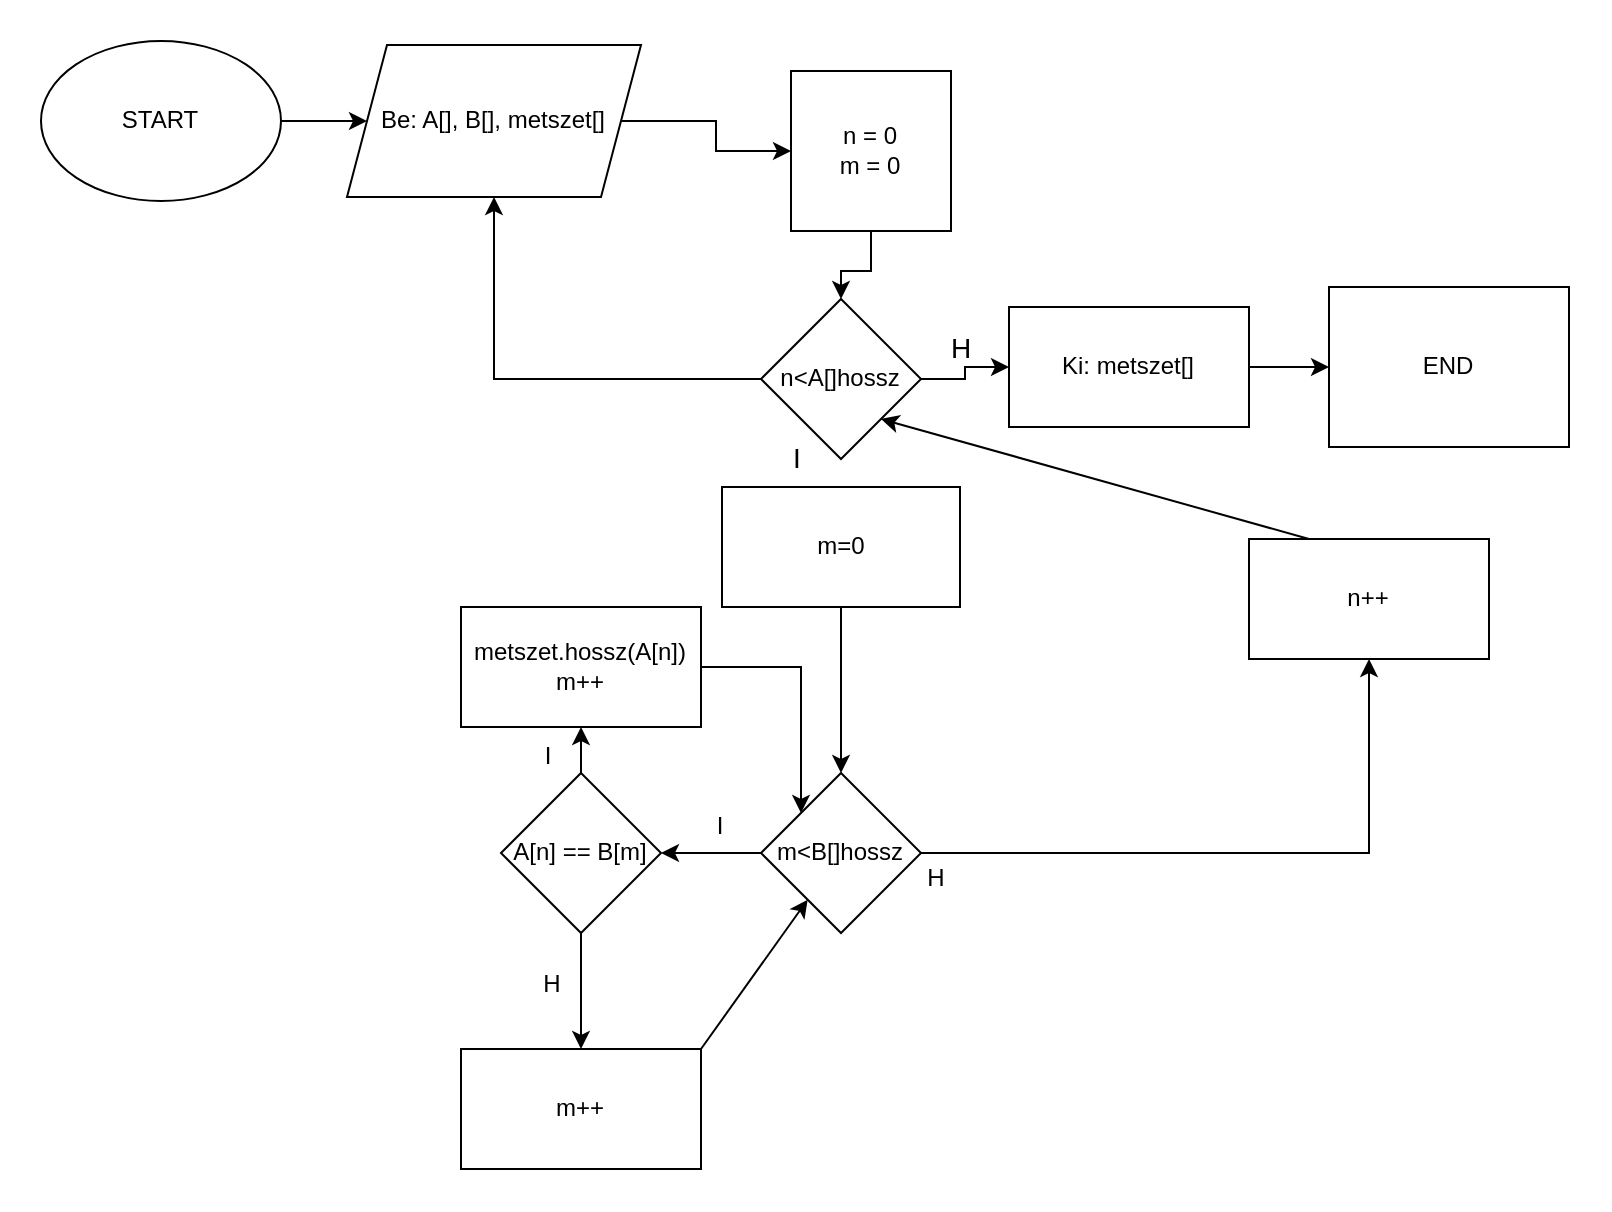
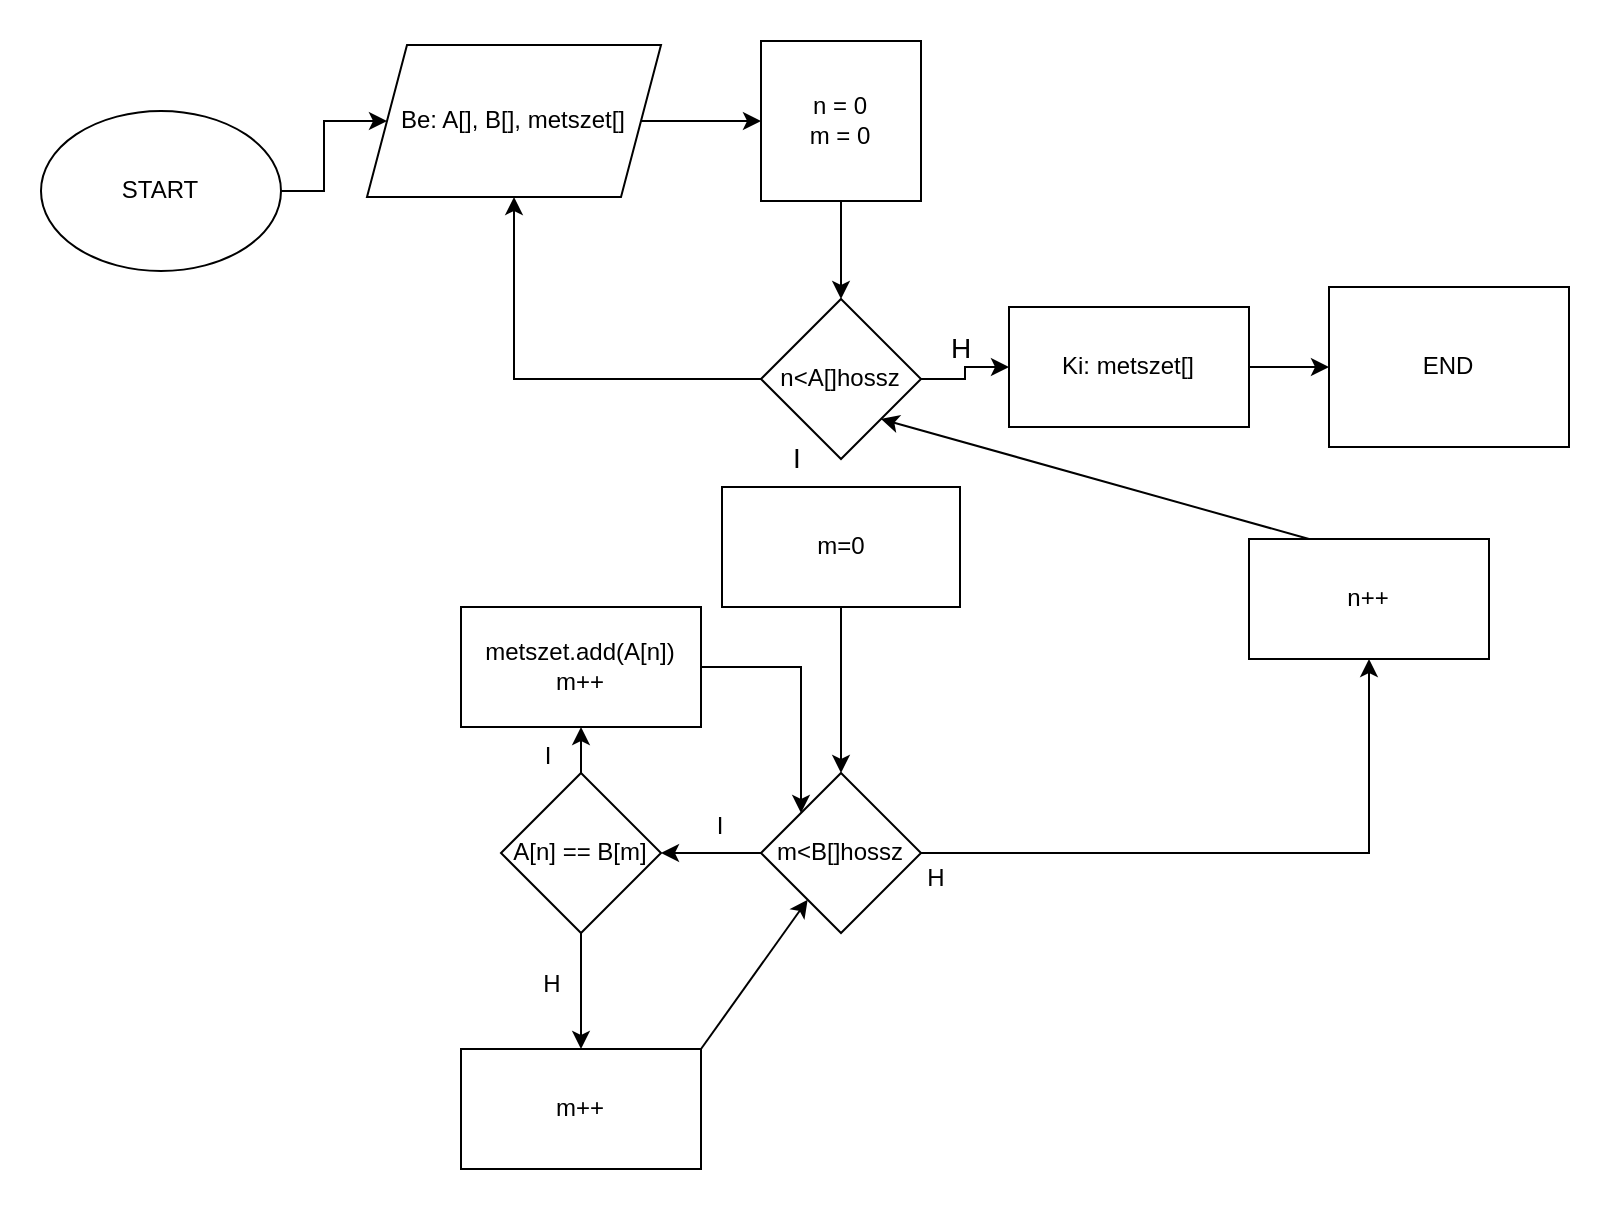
node "START": moved (161, 121) -> (161, 191)
node "Be: A[], B[], metszet[]": moved (494, 121) -> (514, 121)
node "n = 0 m = 0": moved (871, 151) -> (841, 121)
node "metszet.hossz(A[n]) m++": label "metszet.hossz(A[n]) m++" -> "metszet.add(A[n]) m++"
